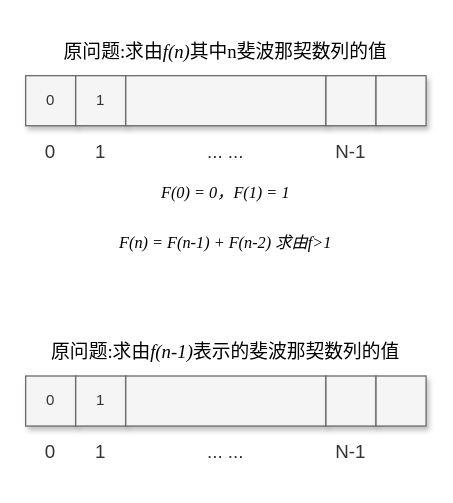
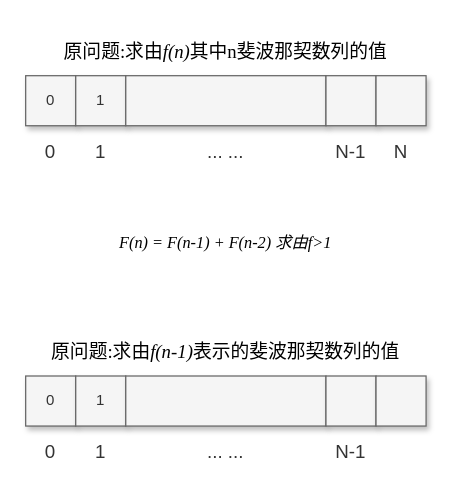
node "N": added
node "F(0) = 0，F(1) = 1": removed
